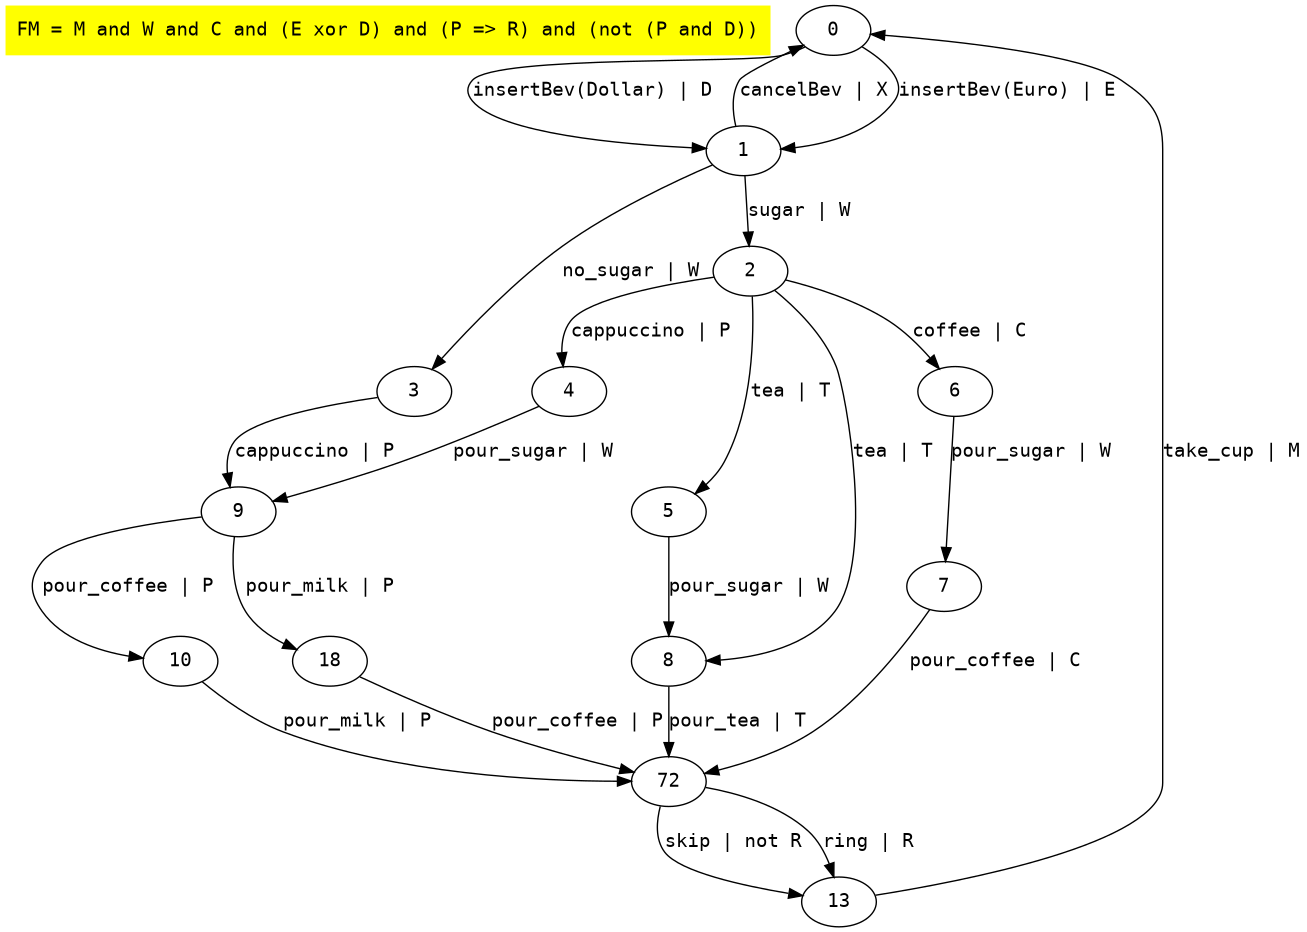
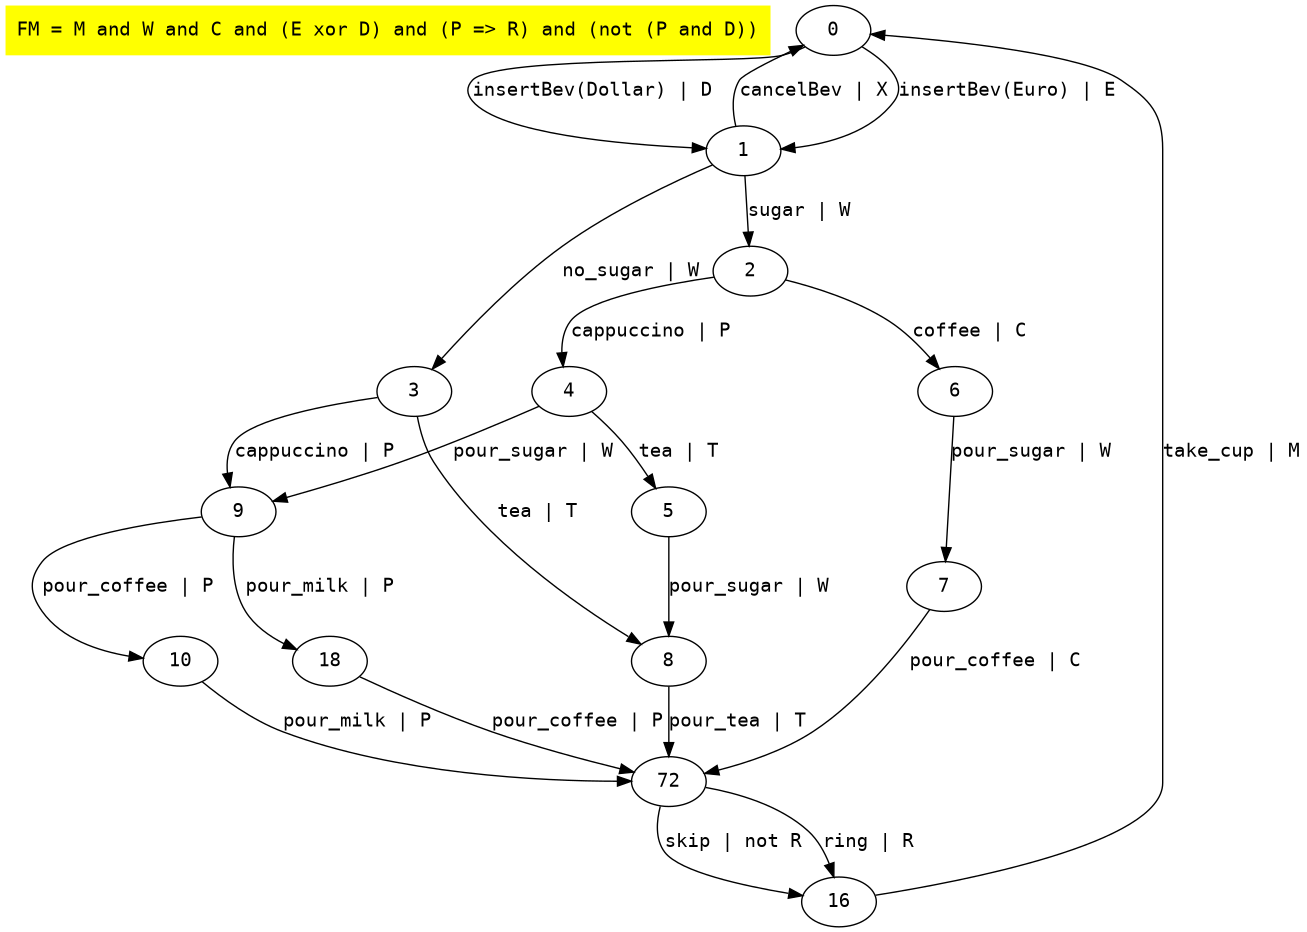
edge "2" -> "5": now "4" -> "5"
edge "2" -> "8": now "3" -> "8"
node "13": label "13" -> "16"
